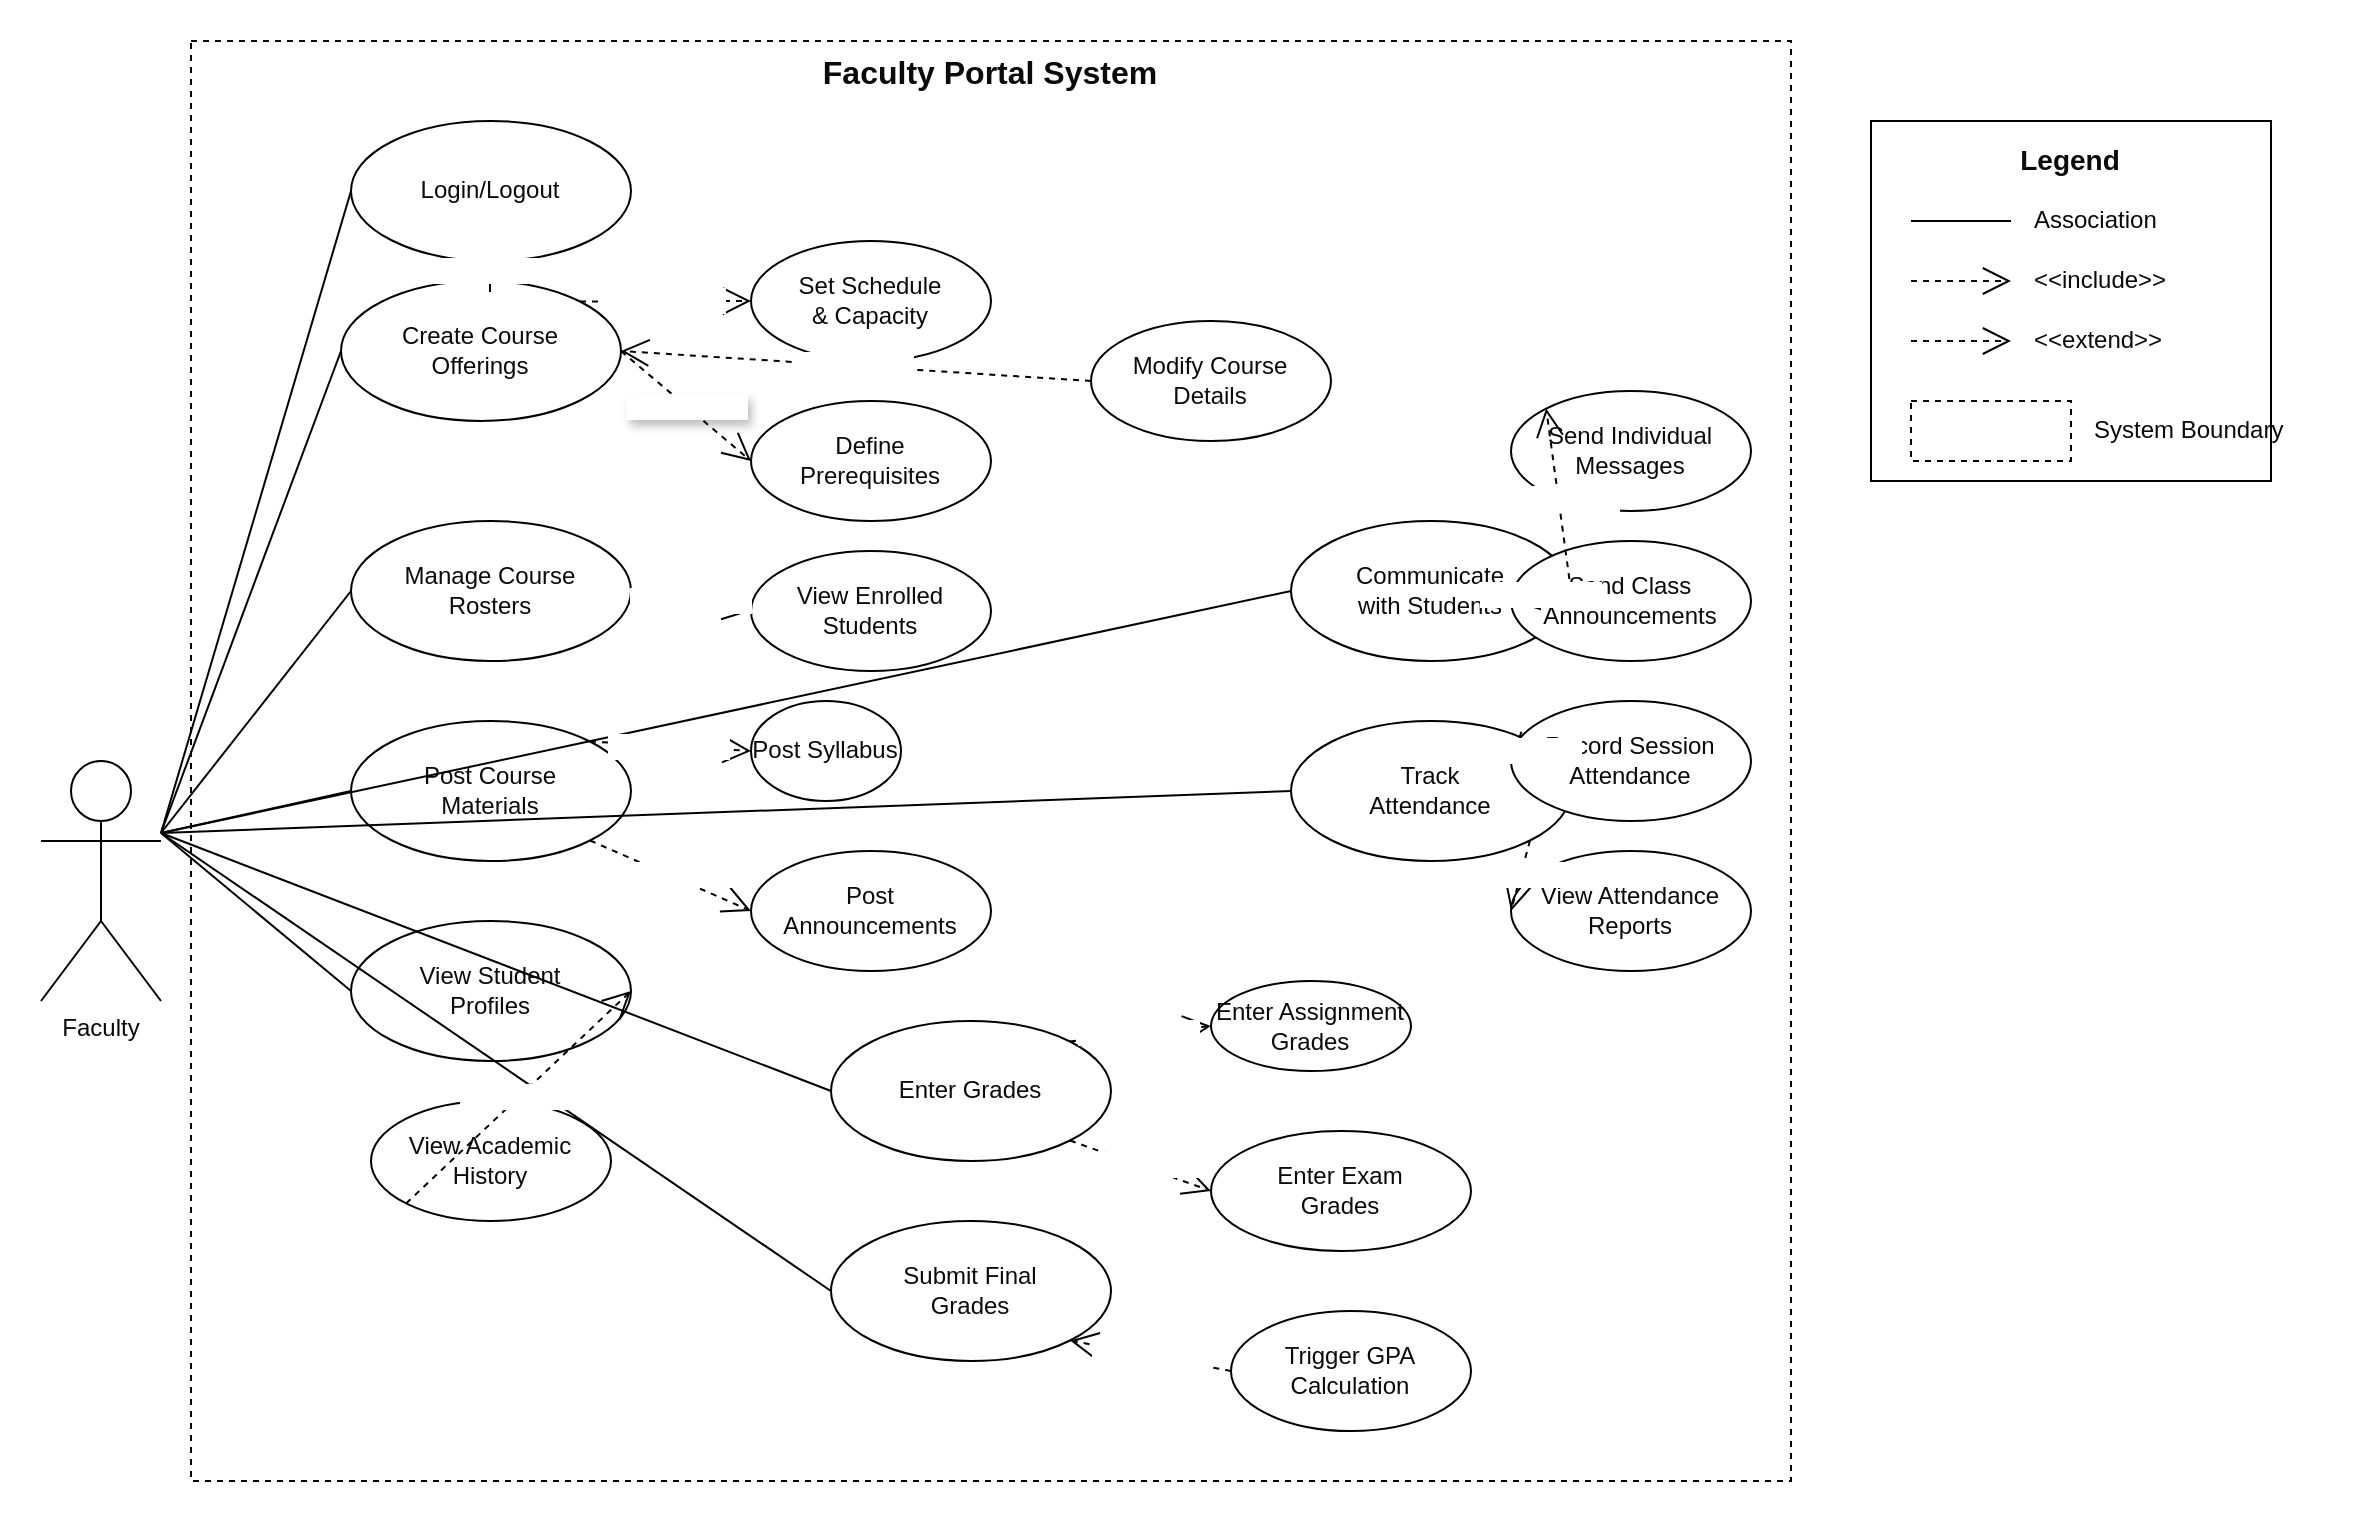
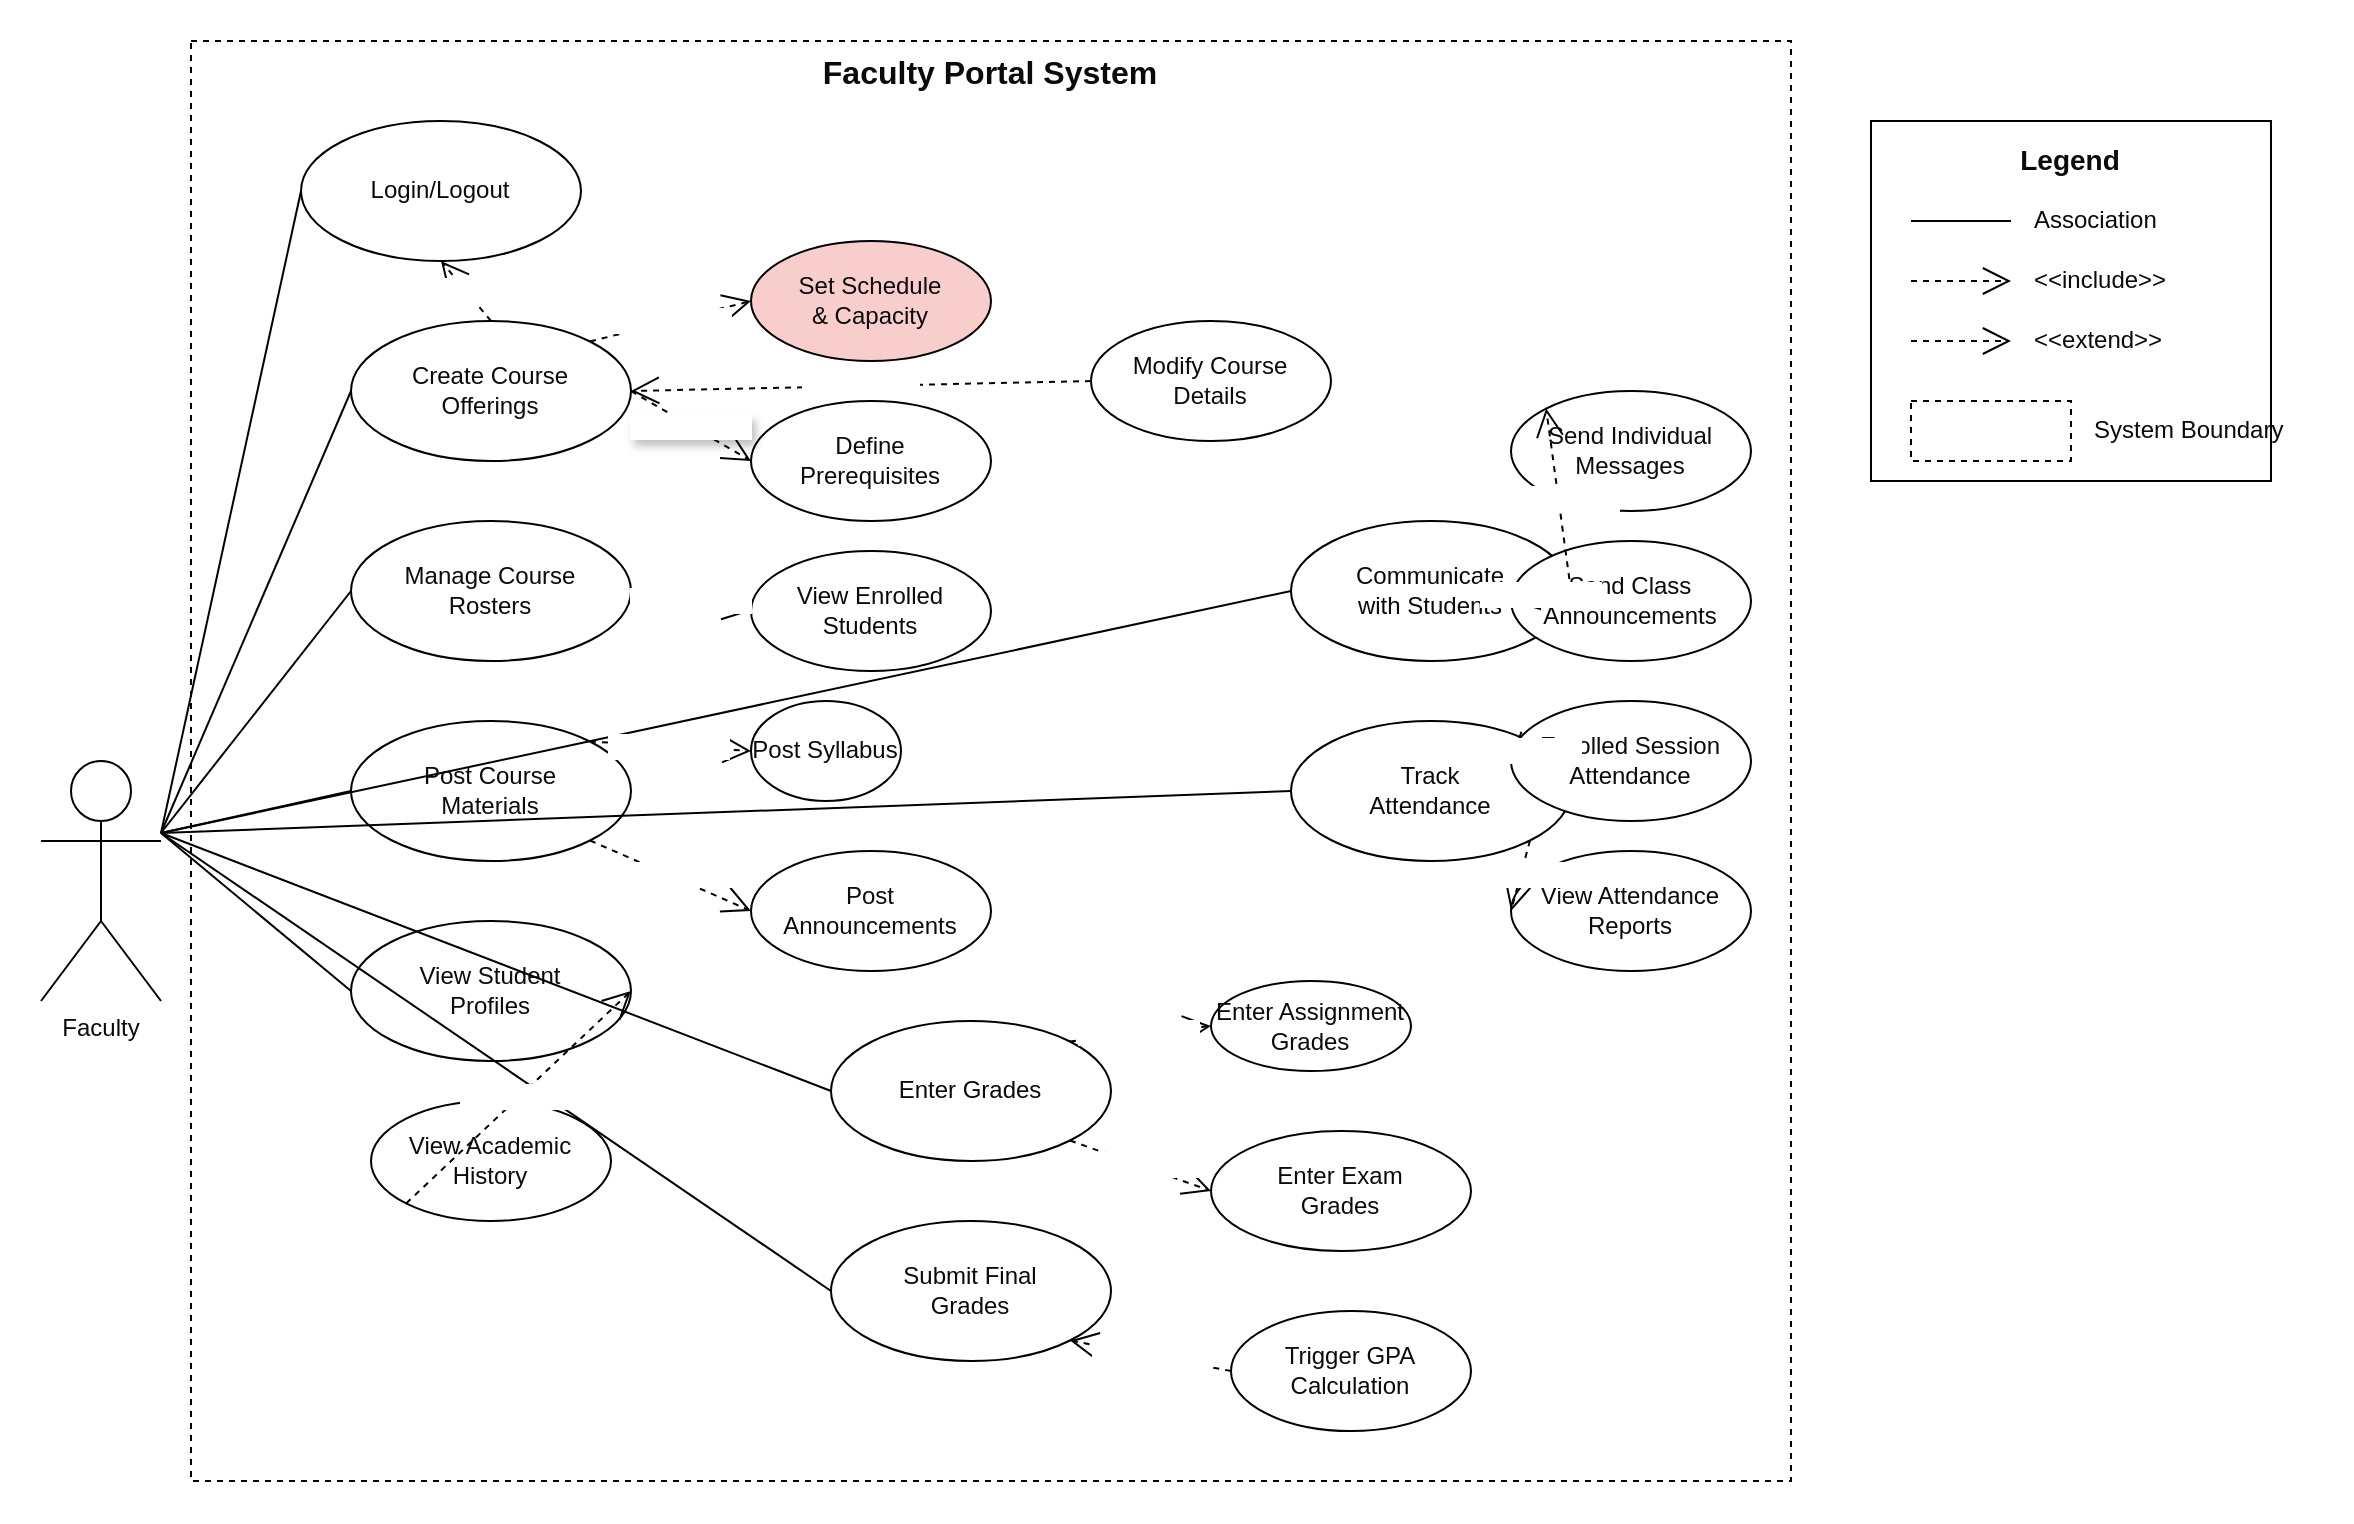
node "Login/Logout": moved (491, 191) -> (441, 191)
node "Set Schedule & Capacity": fillcolor #ffffff -> #f8cecc
node "Create Course Offerings": moved (481, 351) -> (491, 391)
node "Record Session Attendance": label "Record Session Attendance" -> "Enrolled Session Attendance"
